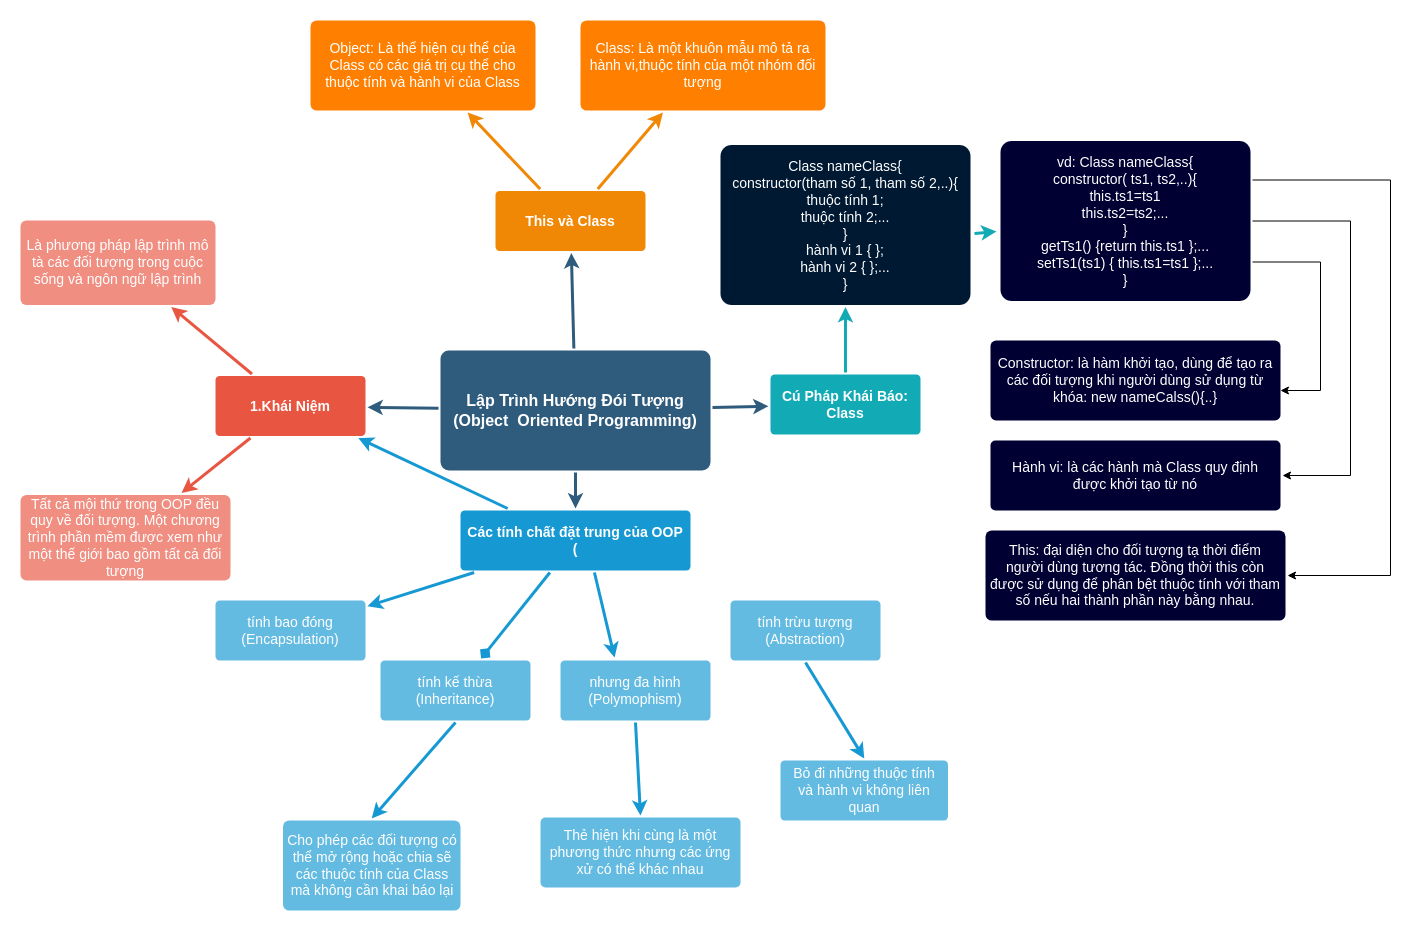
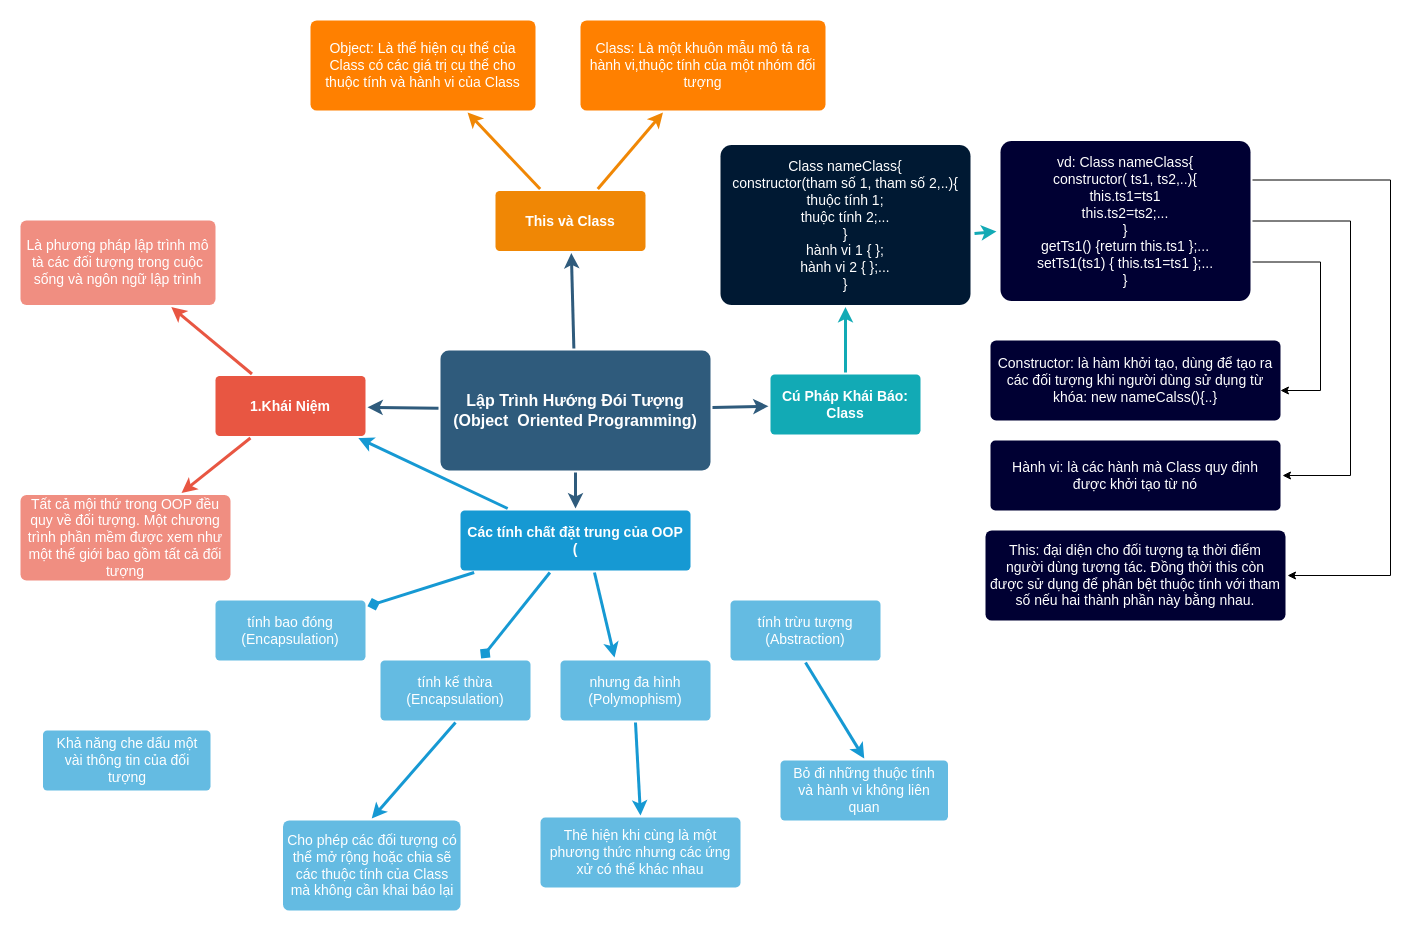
edge "Các tính chất đặt trung của OOP (" -> "tính bao đóng (Encapsulation)": arrowhead classic -> diamond
node "tính kế thừa (Inheritance)": label "tính kế thừa (Inheritance)" -> "tính kế thừa (Encapsulation)"
node "Khả năng che dấu một vài thông tin của đối tượng": added
